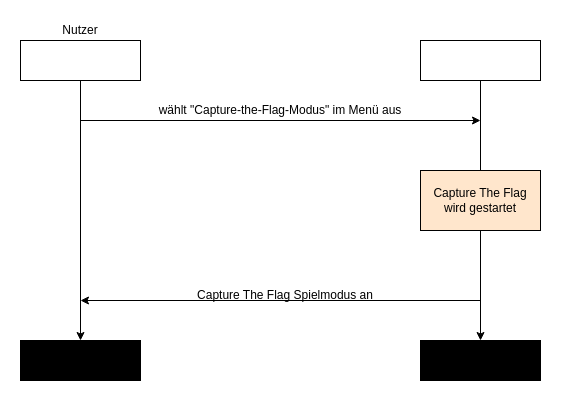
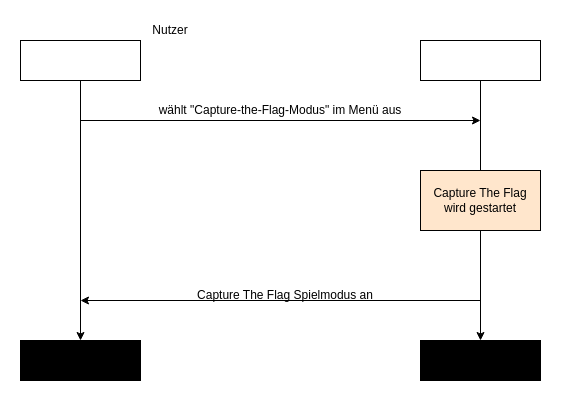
node "Nutzer": moved (81, 31) -> (171, 31)
